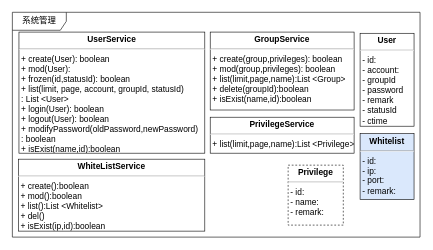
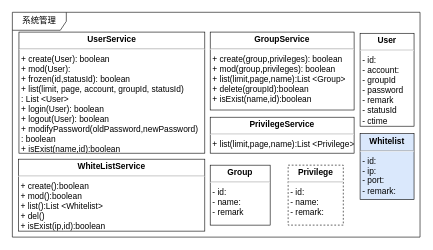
node "Group - id: - name: - remark": added
